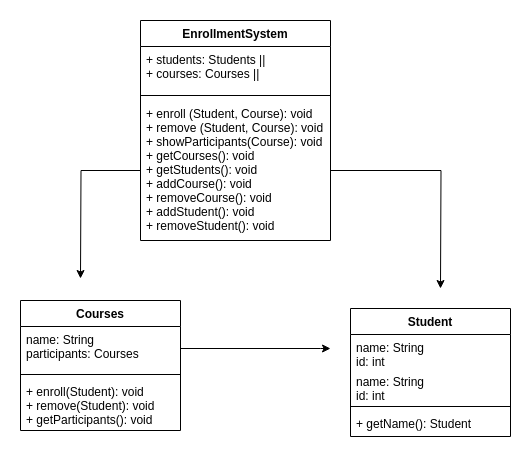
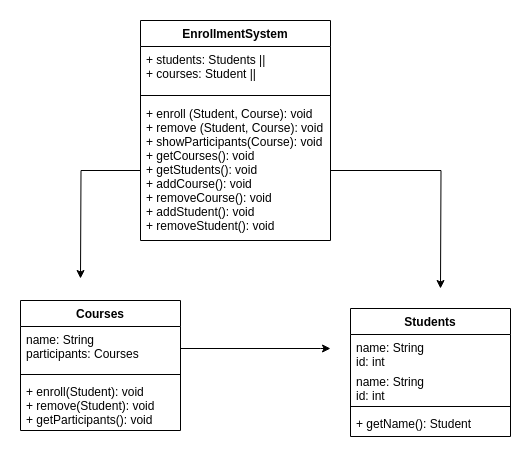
node "+ students: Students || + courses: Courses ||": label "+ students: Students || + courses: Courses ||" -> "+ students: Students || + courses: Student ||"
node "Student": label "Student" -> "Students"
